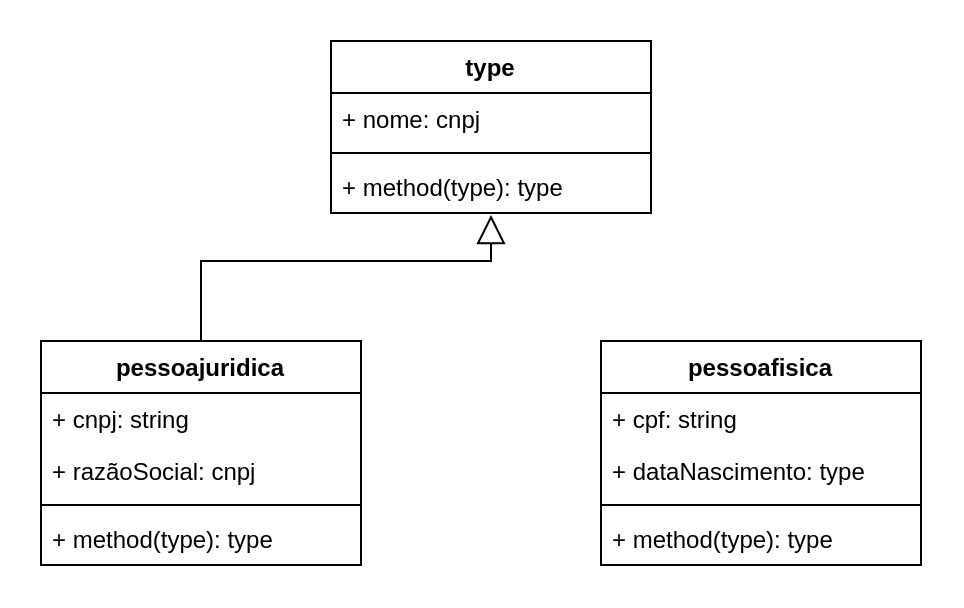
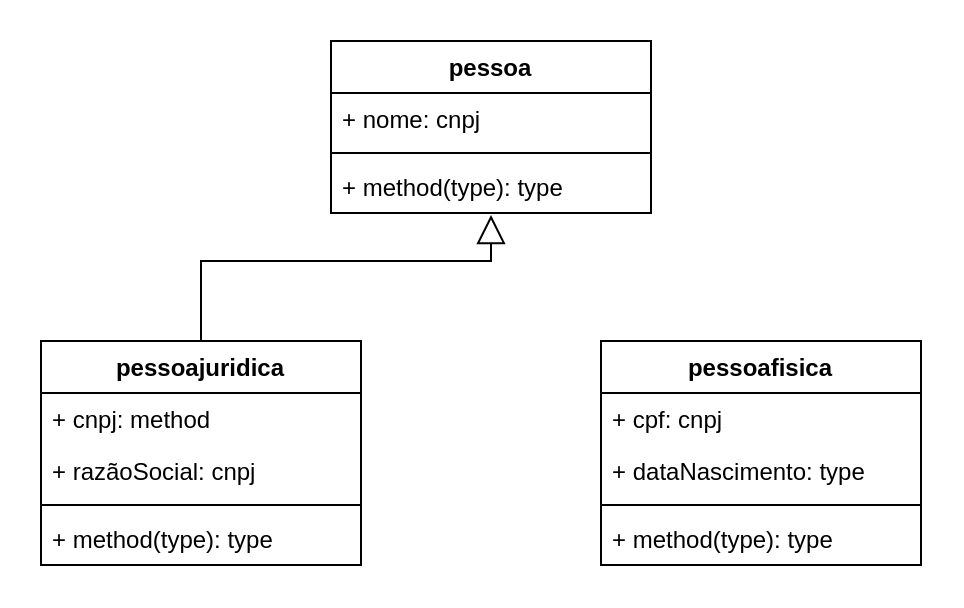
node "type": label "type" -> "pessoa"
node "+ cnpj: string": label "+ cnpj: string" -> "+ cnpj: method"
node "+ cpf: string": label "+ cpf: string" -> "+ cpf: cnpj"
